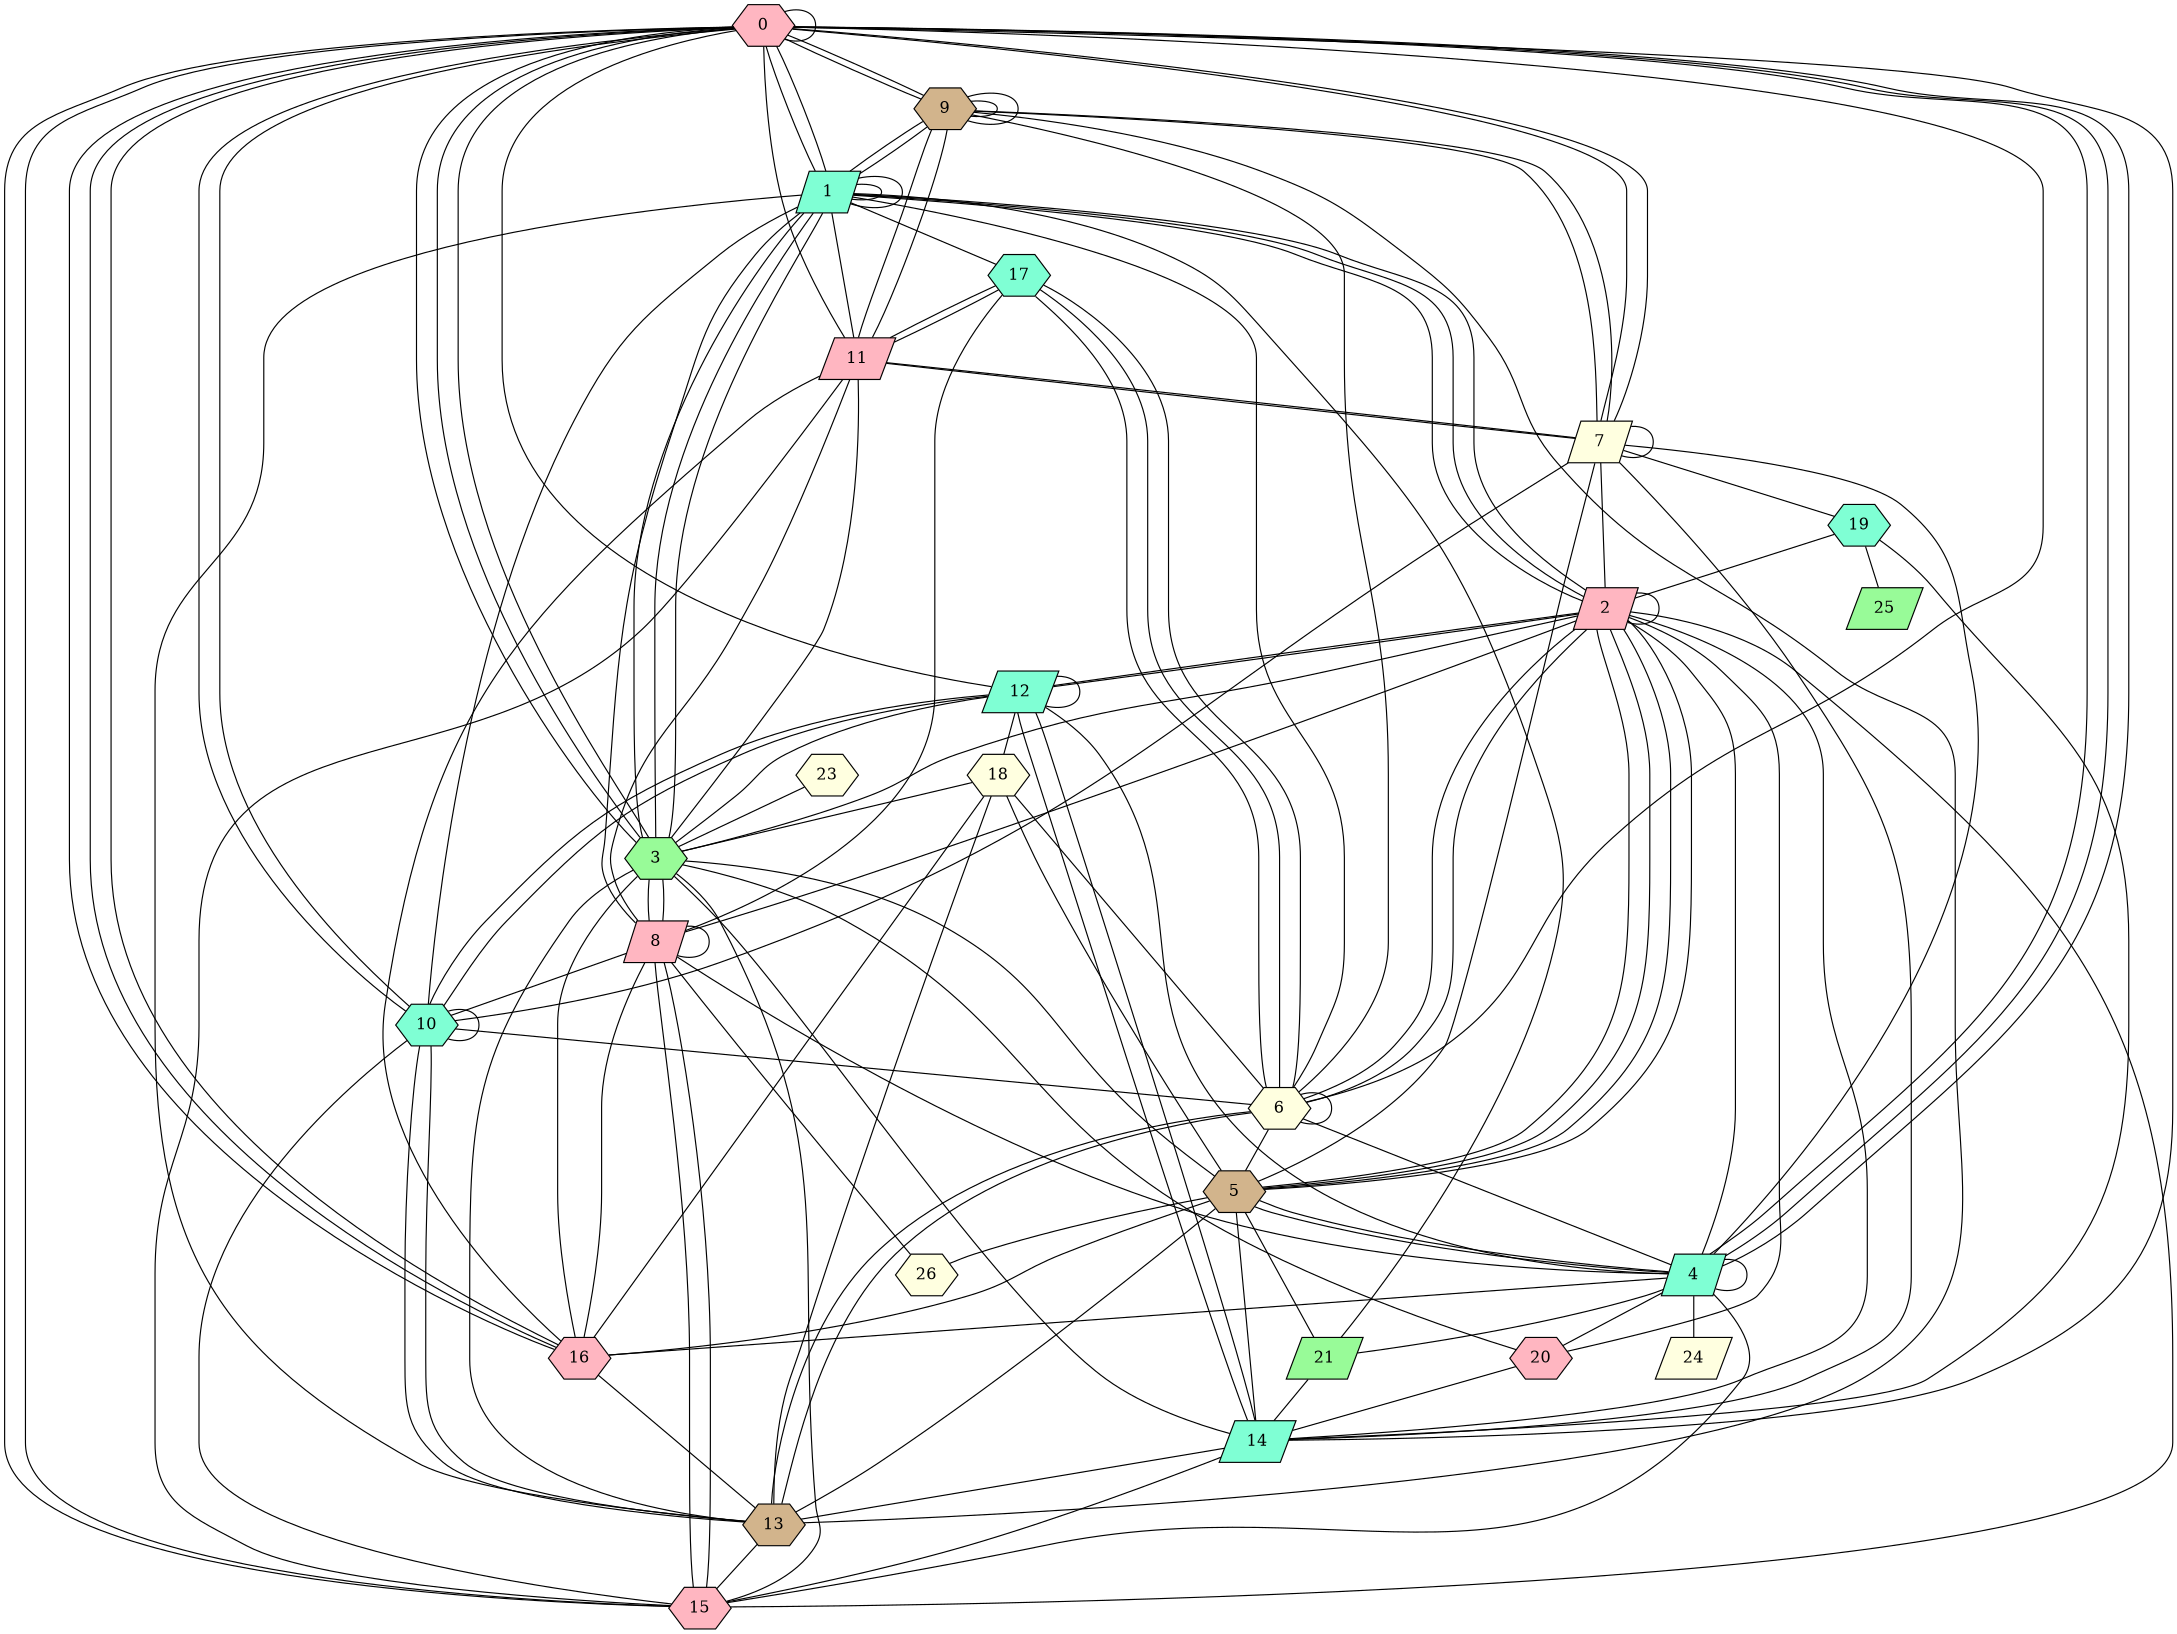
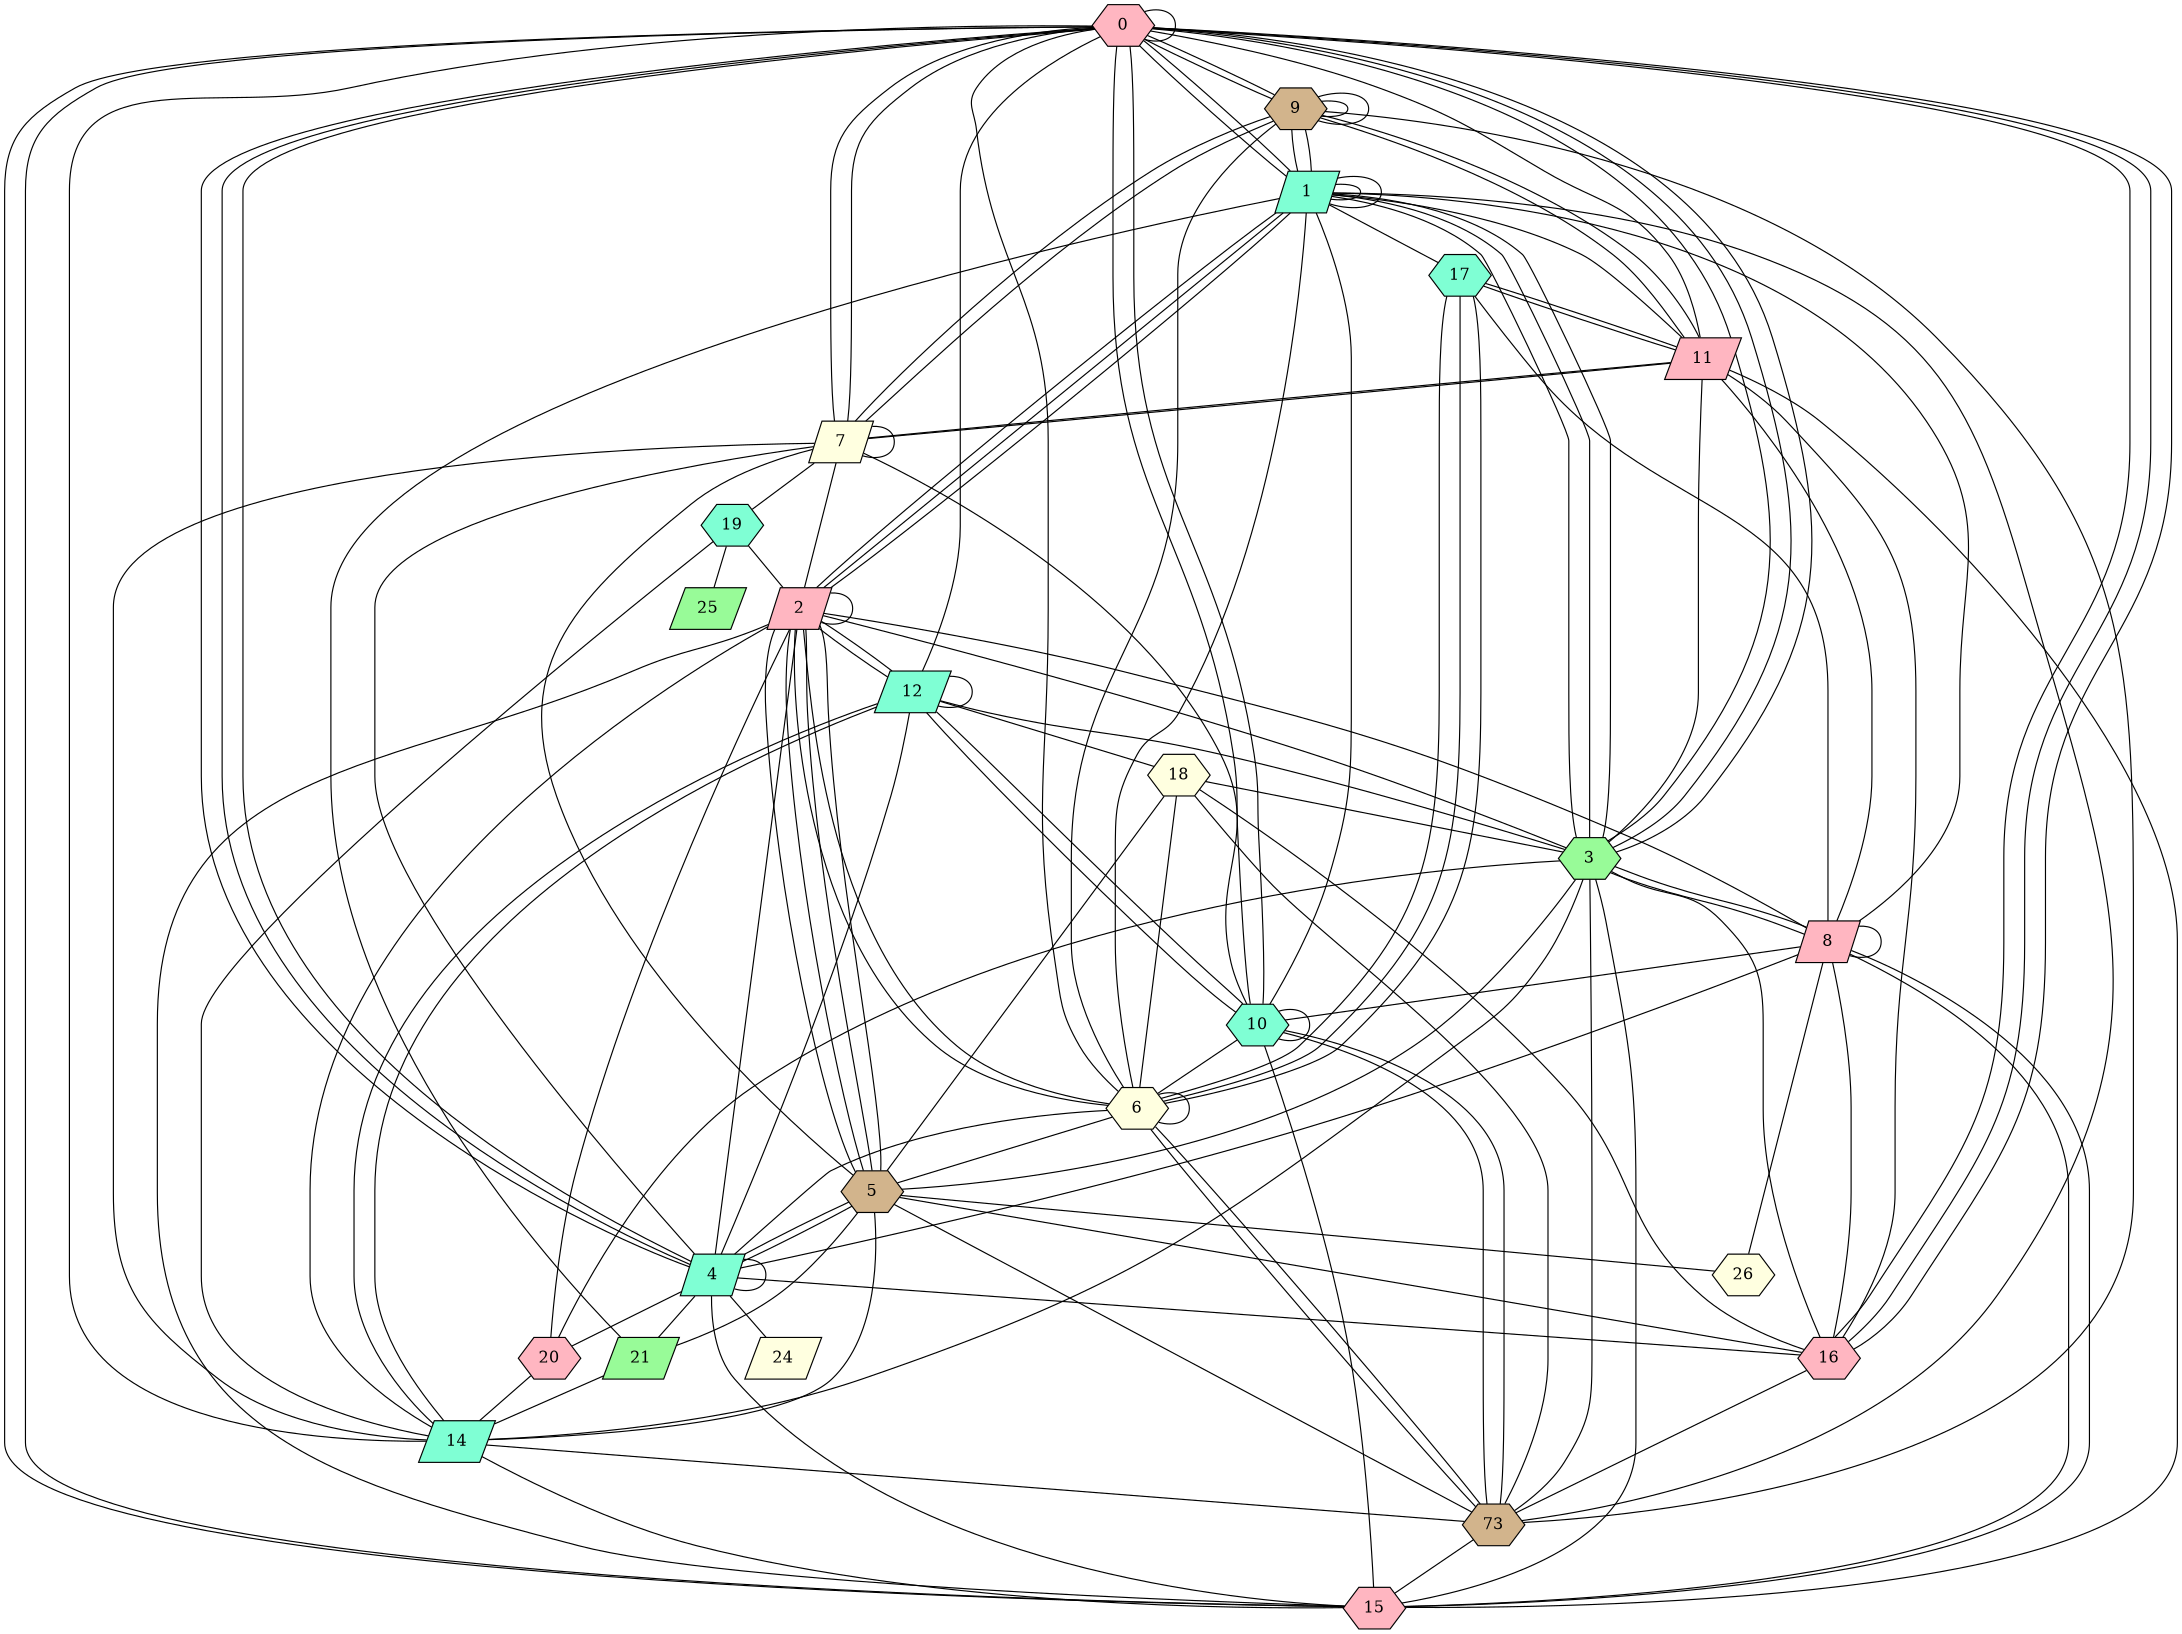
node "23": removed
node "13": label "13" -> "73"
